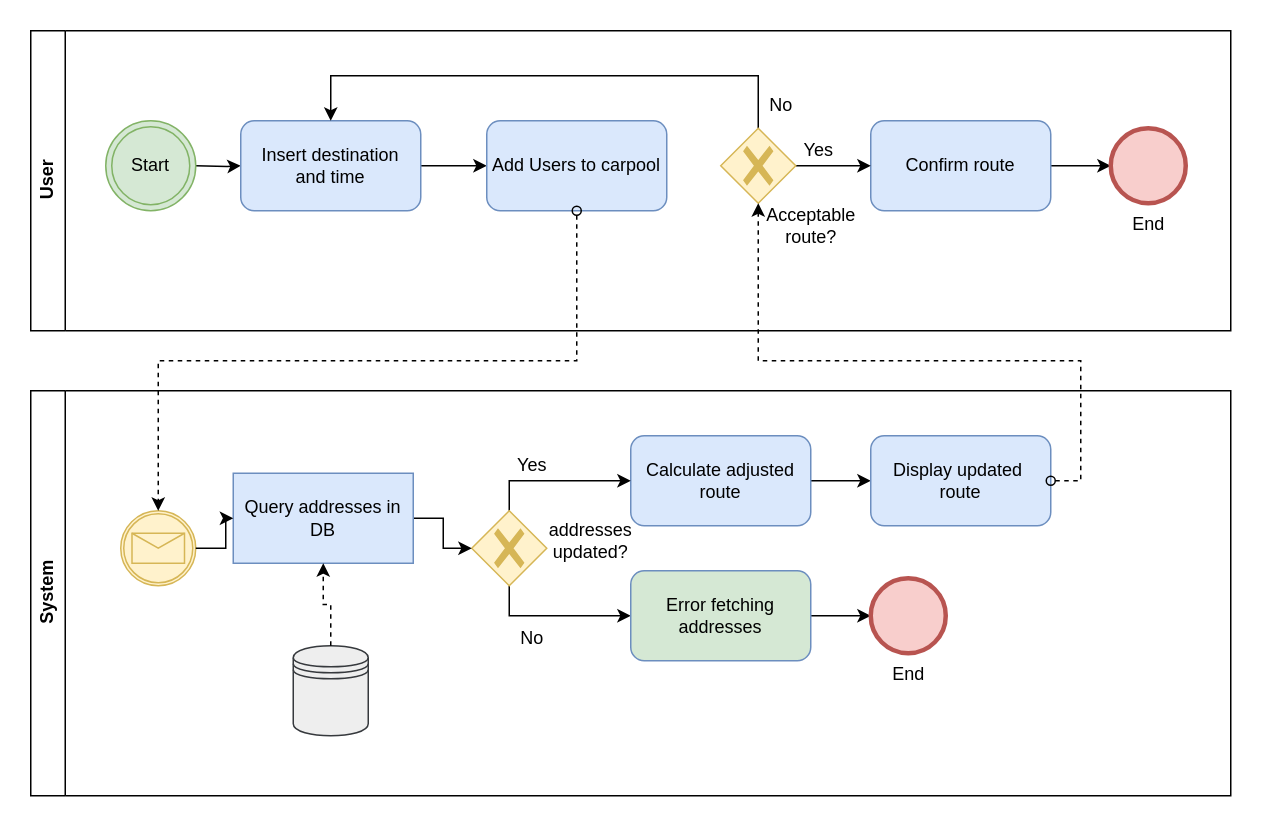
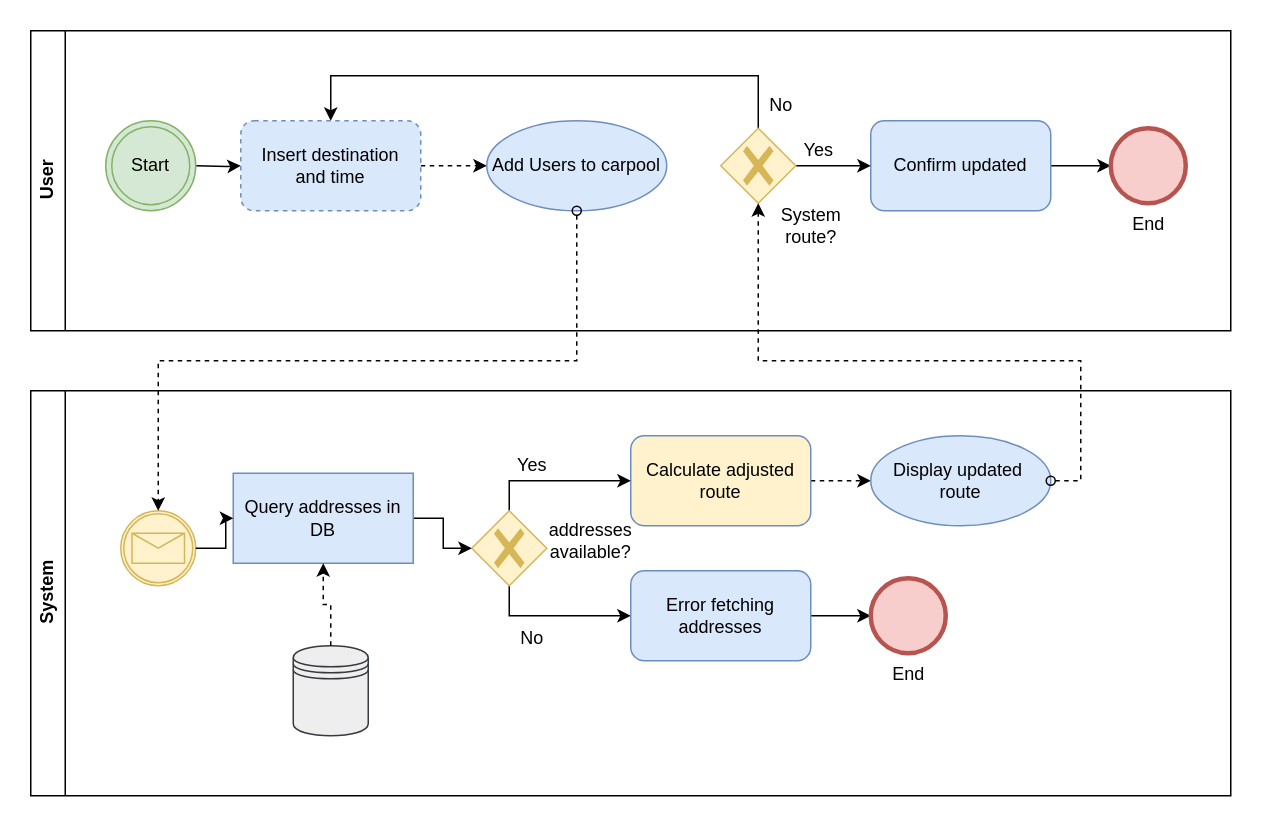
node "Insert destination and time": style solid -> dashed
edge "Insert destination and time" -> "Add Users to carpool": style solid -> dashed
node "Add Users to carpool": shape rounded rectangle -> ellipse
node "Confirm route": label "Confirm route" -> "Confirm updated"
node "Acceptable route?": label "Acceptable route?" -> "System route?"
node "Calculate adjusted route": fillcolor #dae8fc -> #fff2cc
edge "Calculate adjusted route" -> "Display updated route": style solid -> dashed
node "Display updated route": shape rounded rectangle -> ellipse
node "addresses updated?": label "addresses updated?" -> "addresses available?"
node "Error fetching addresses": fillcolor #d5e8d4 -> #dae8fc
